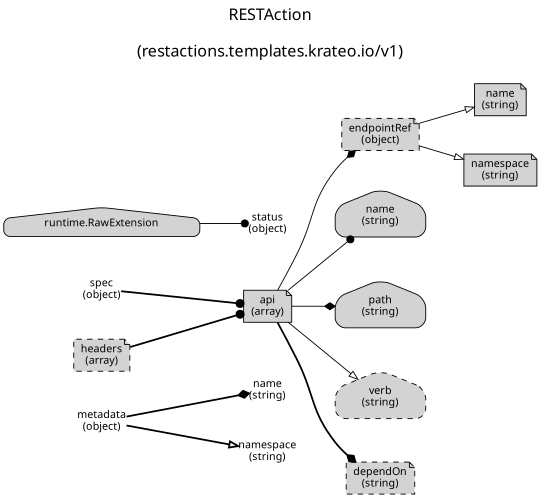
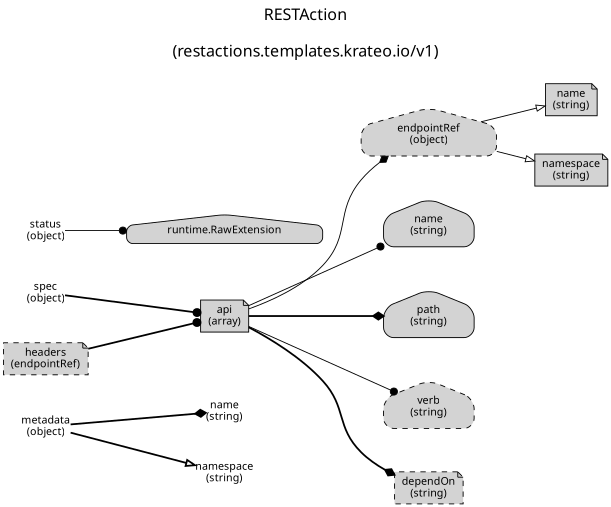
node "endpointRef (object)": shape note -> house
edge "runtime.RawExtension" -> "status (object)": reversed
edge "api (array)" -> "path (string)": style solid -> bold
edge "api (array)" -> "verb (string)": arrowhead onormal -> dot
node "headers (array)": label "headers (array)" -> "headers (endpointRef)"
